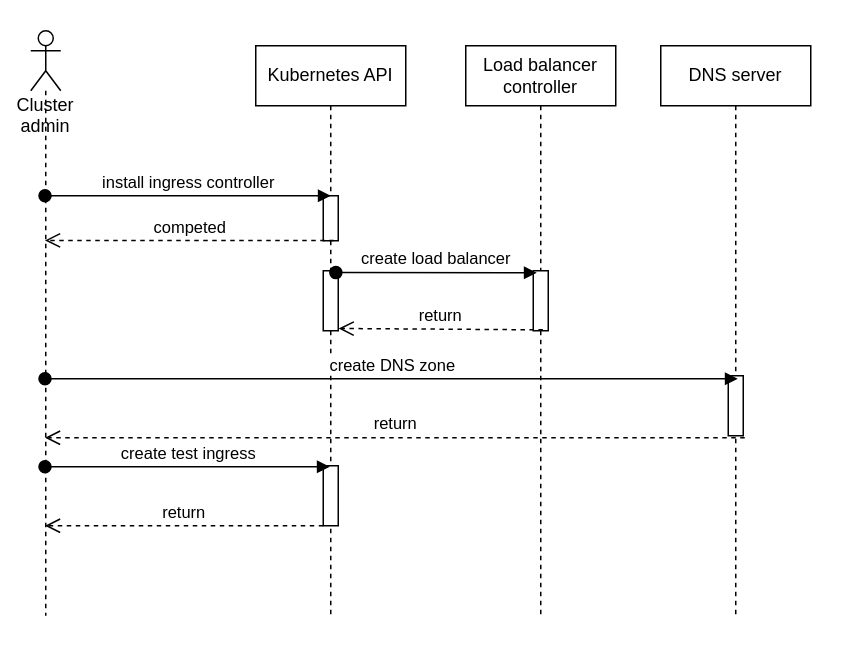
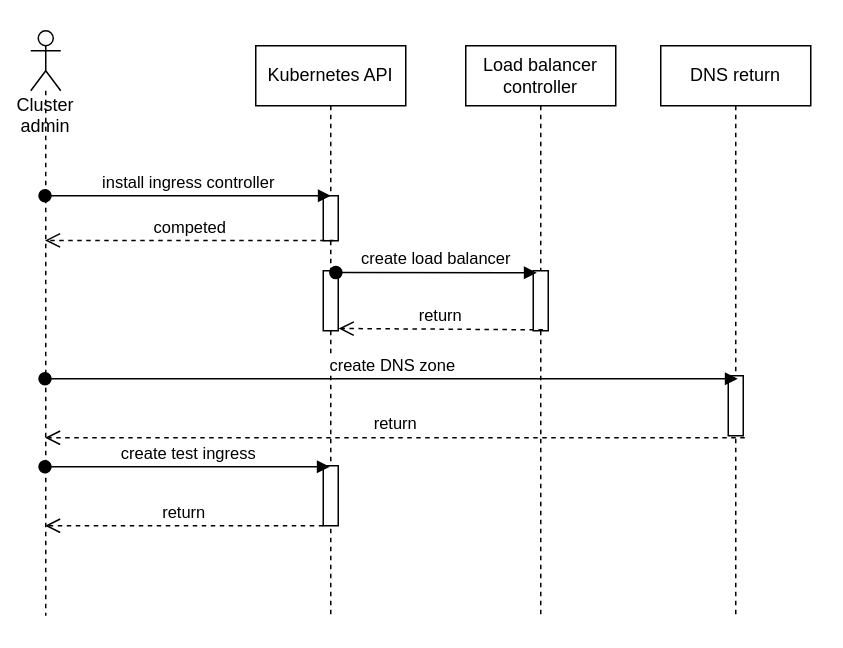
node "DNS server": label "DNS server" -> "DNS return"
